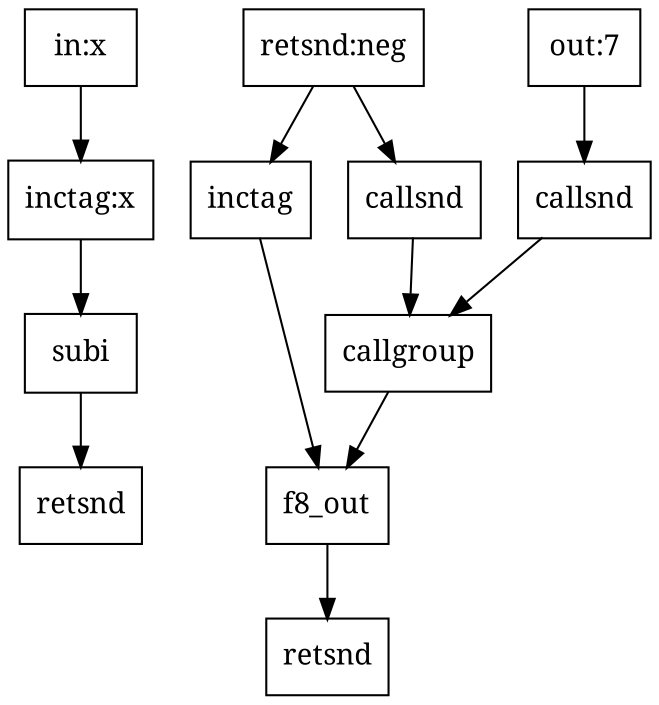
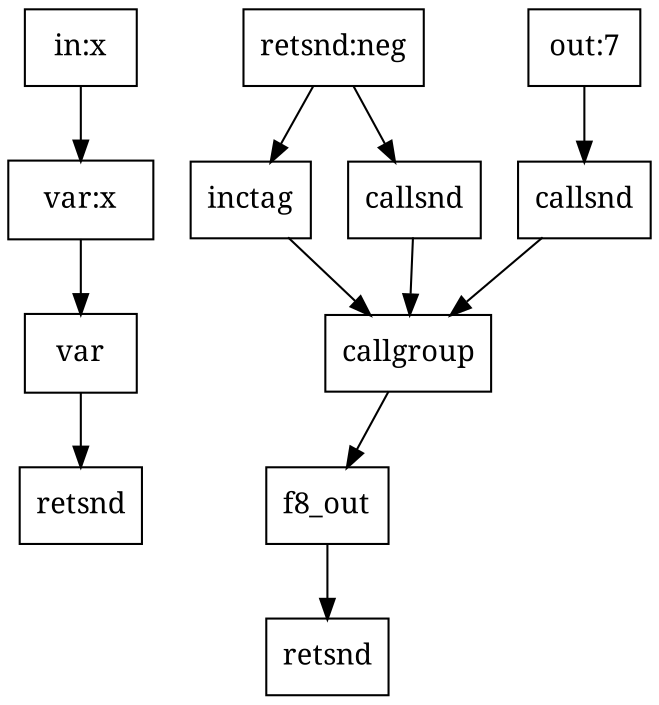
node "inctag:x": label "inctag:x" -> "var:x"
edge "inctag" -> "f8_out": now "inctag" -> "callgroup"
node "subi": label "subi" -> "var"
